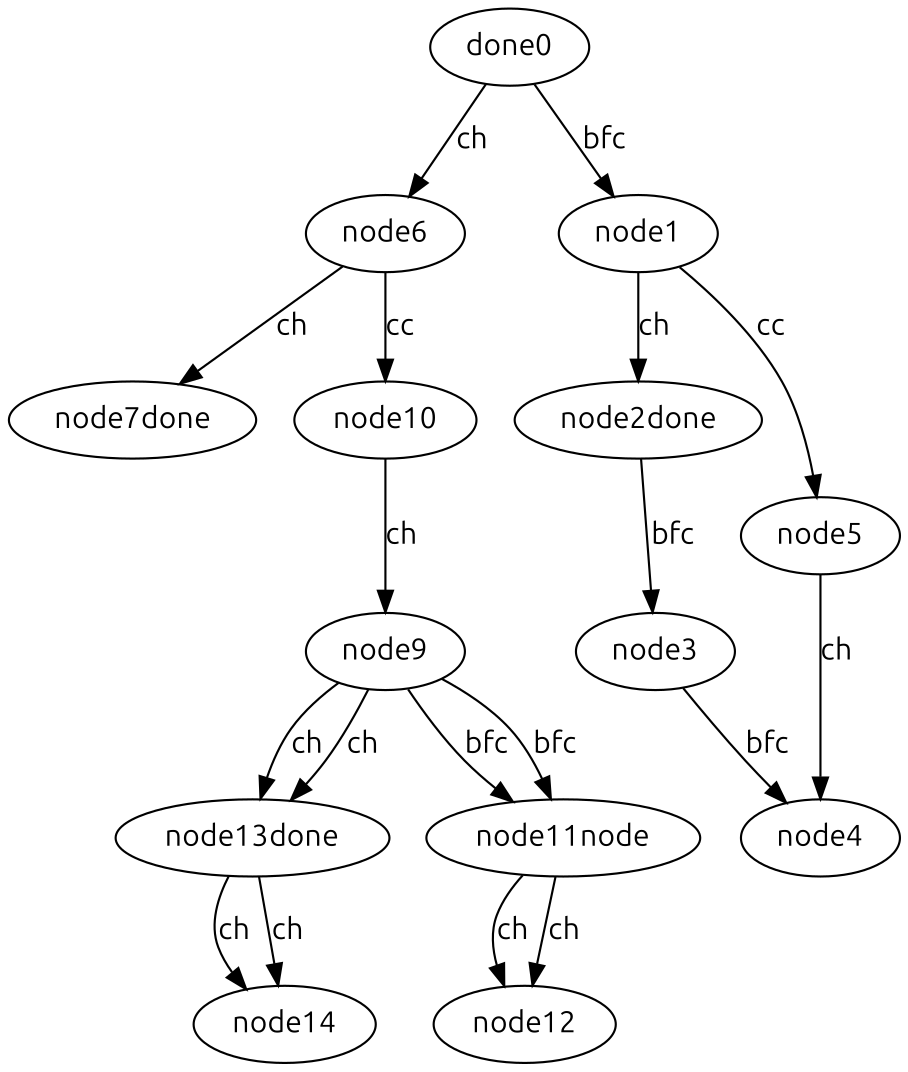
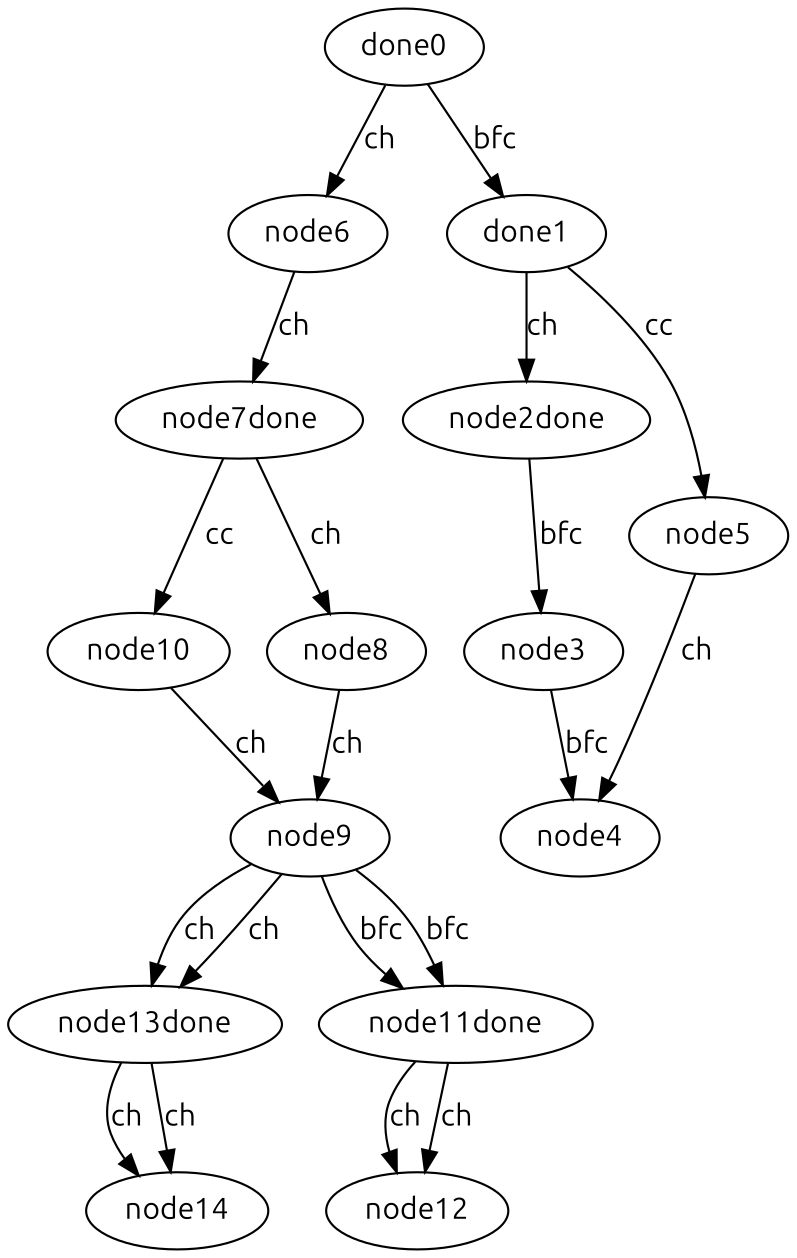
node "node1": label "node1" -> "done1"
edge "node6" -> "node10": now "node7done" -> "node10"
node "node8": added
node "node11node": label "node11node" -> "node11done"
